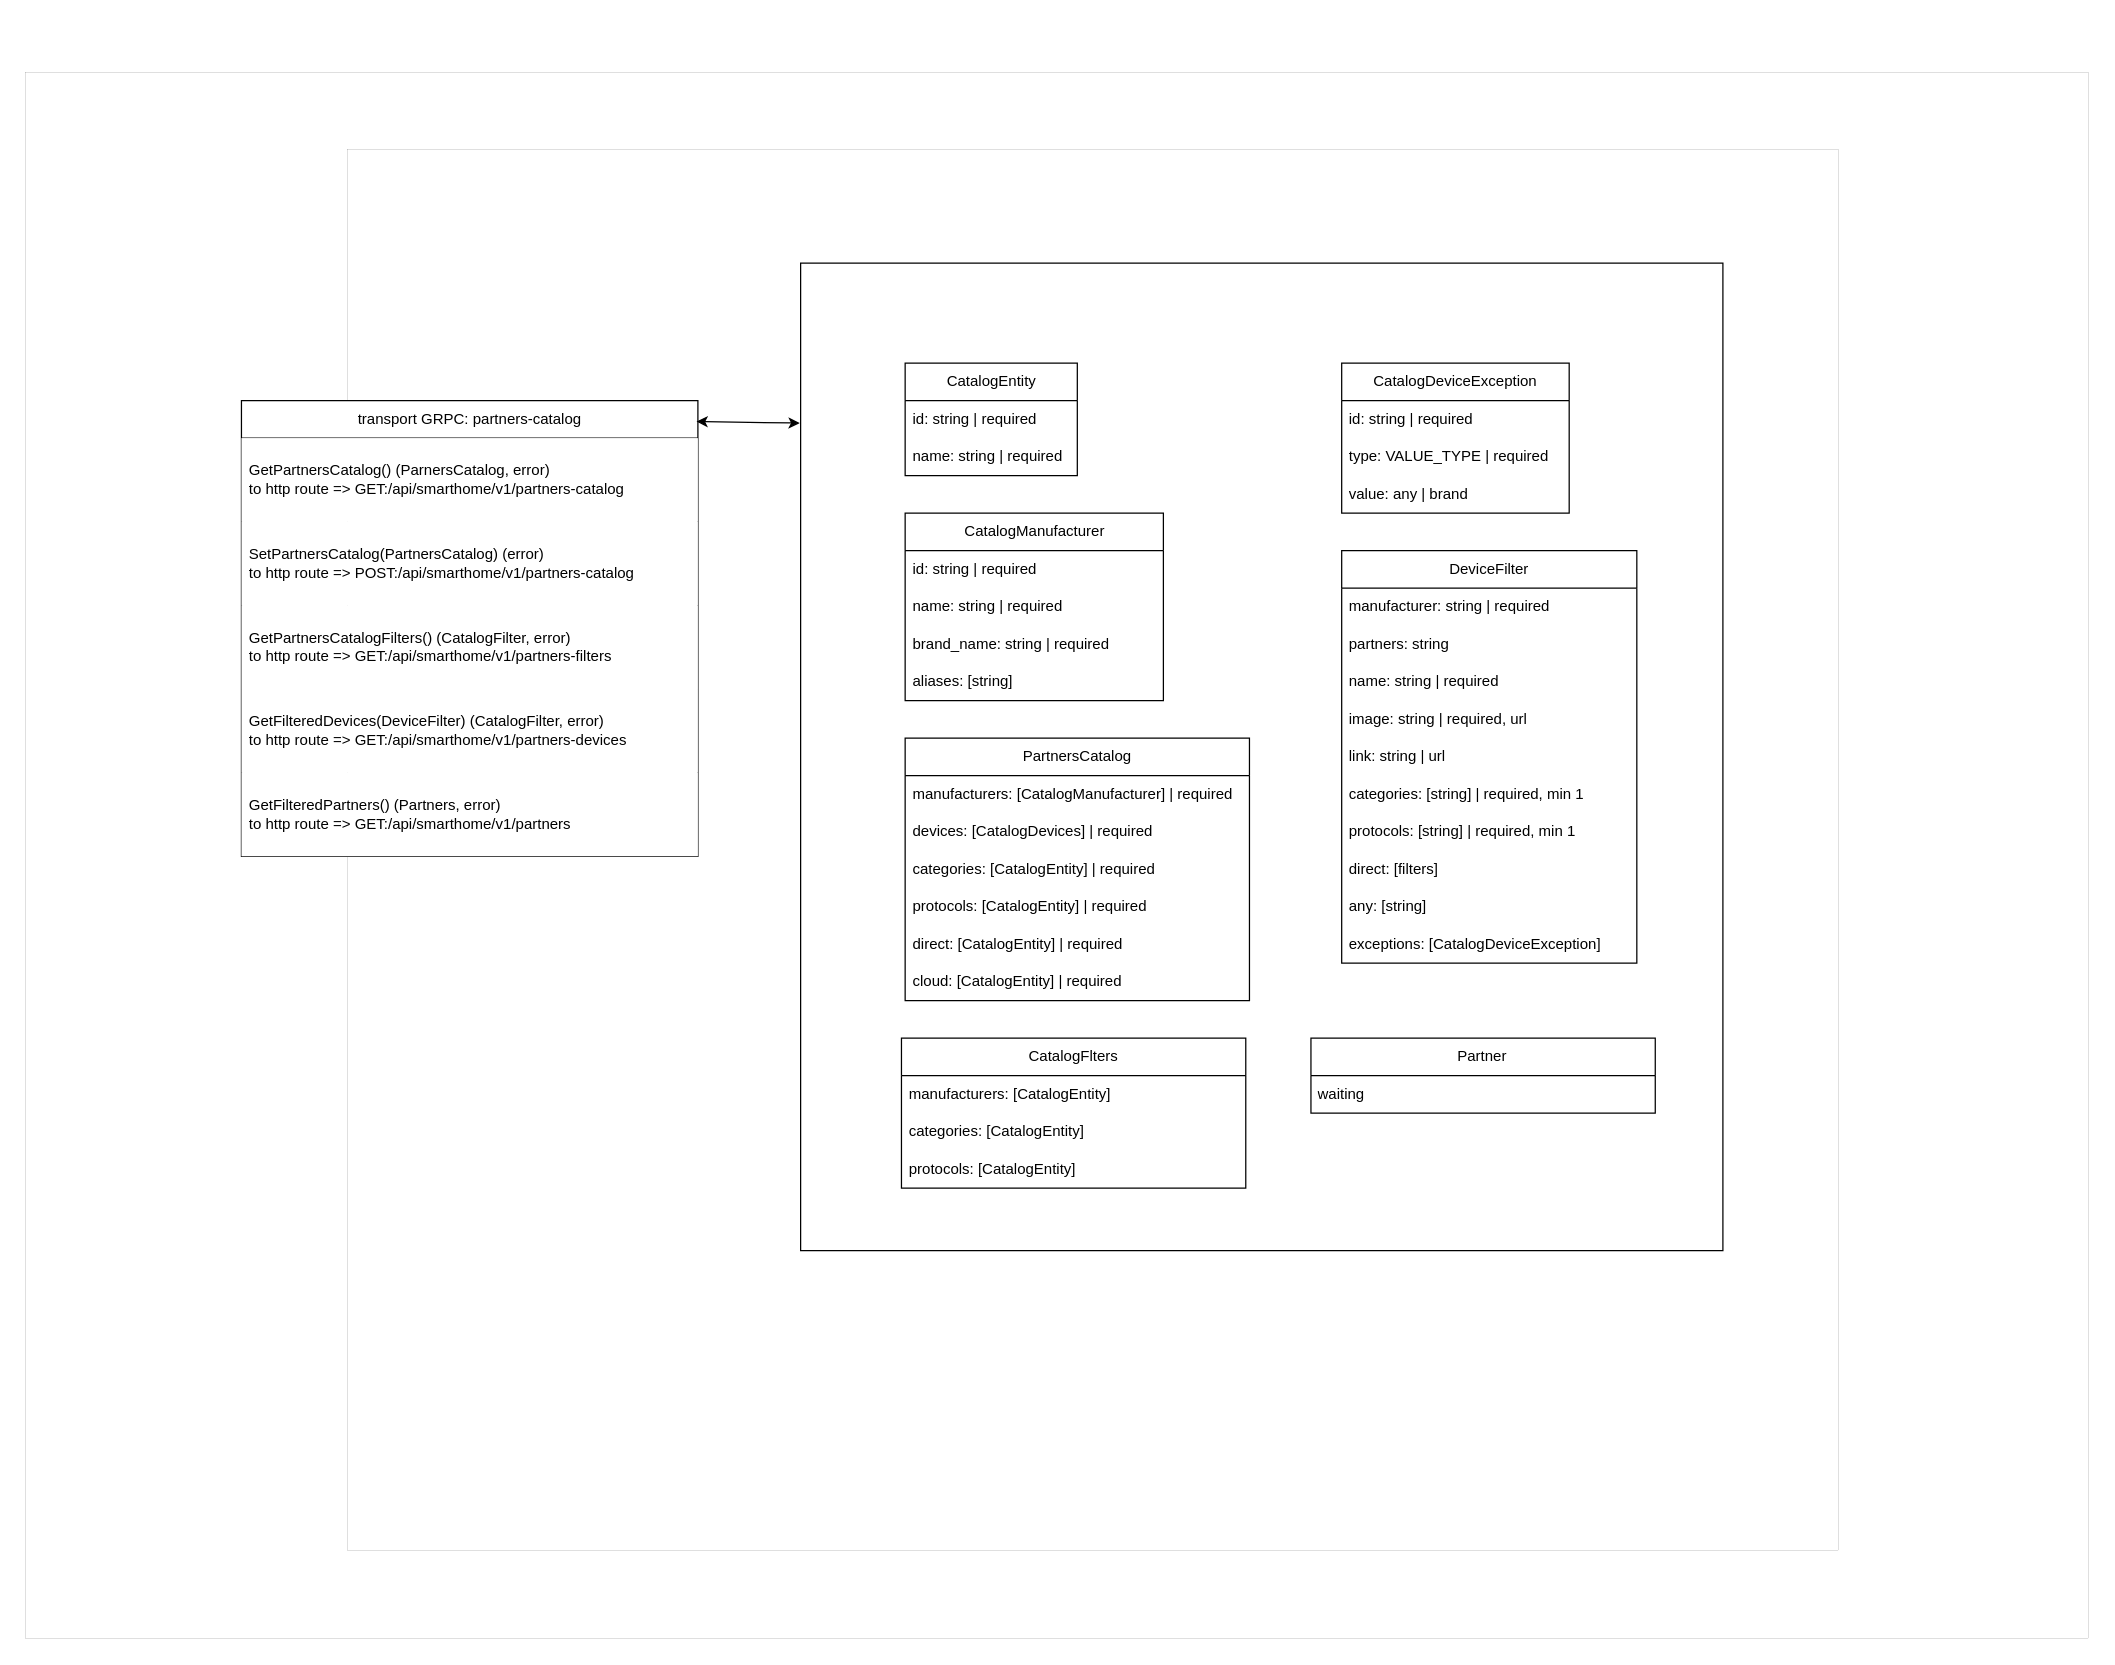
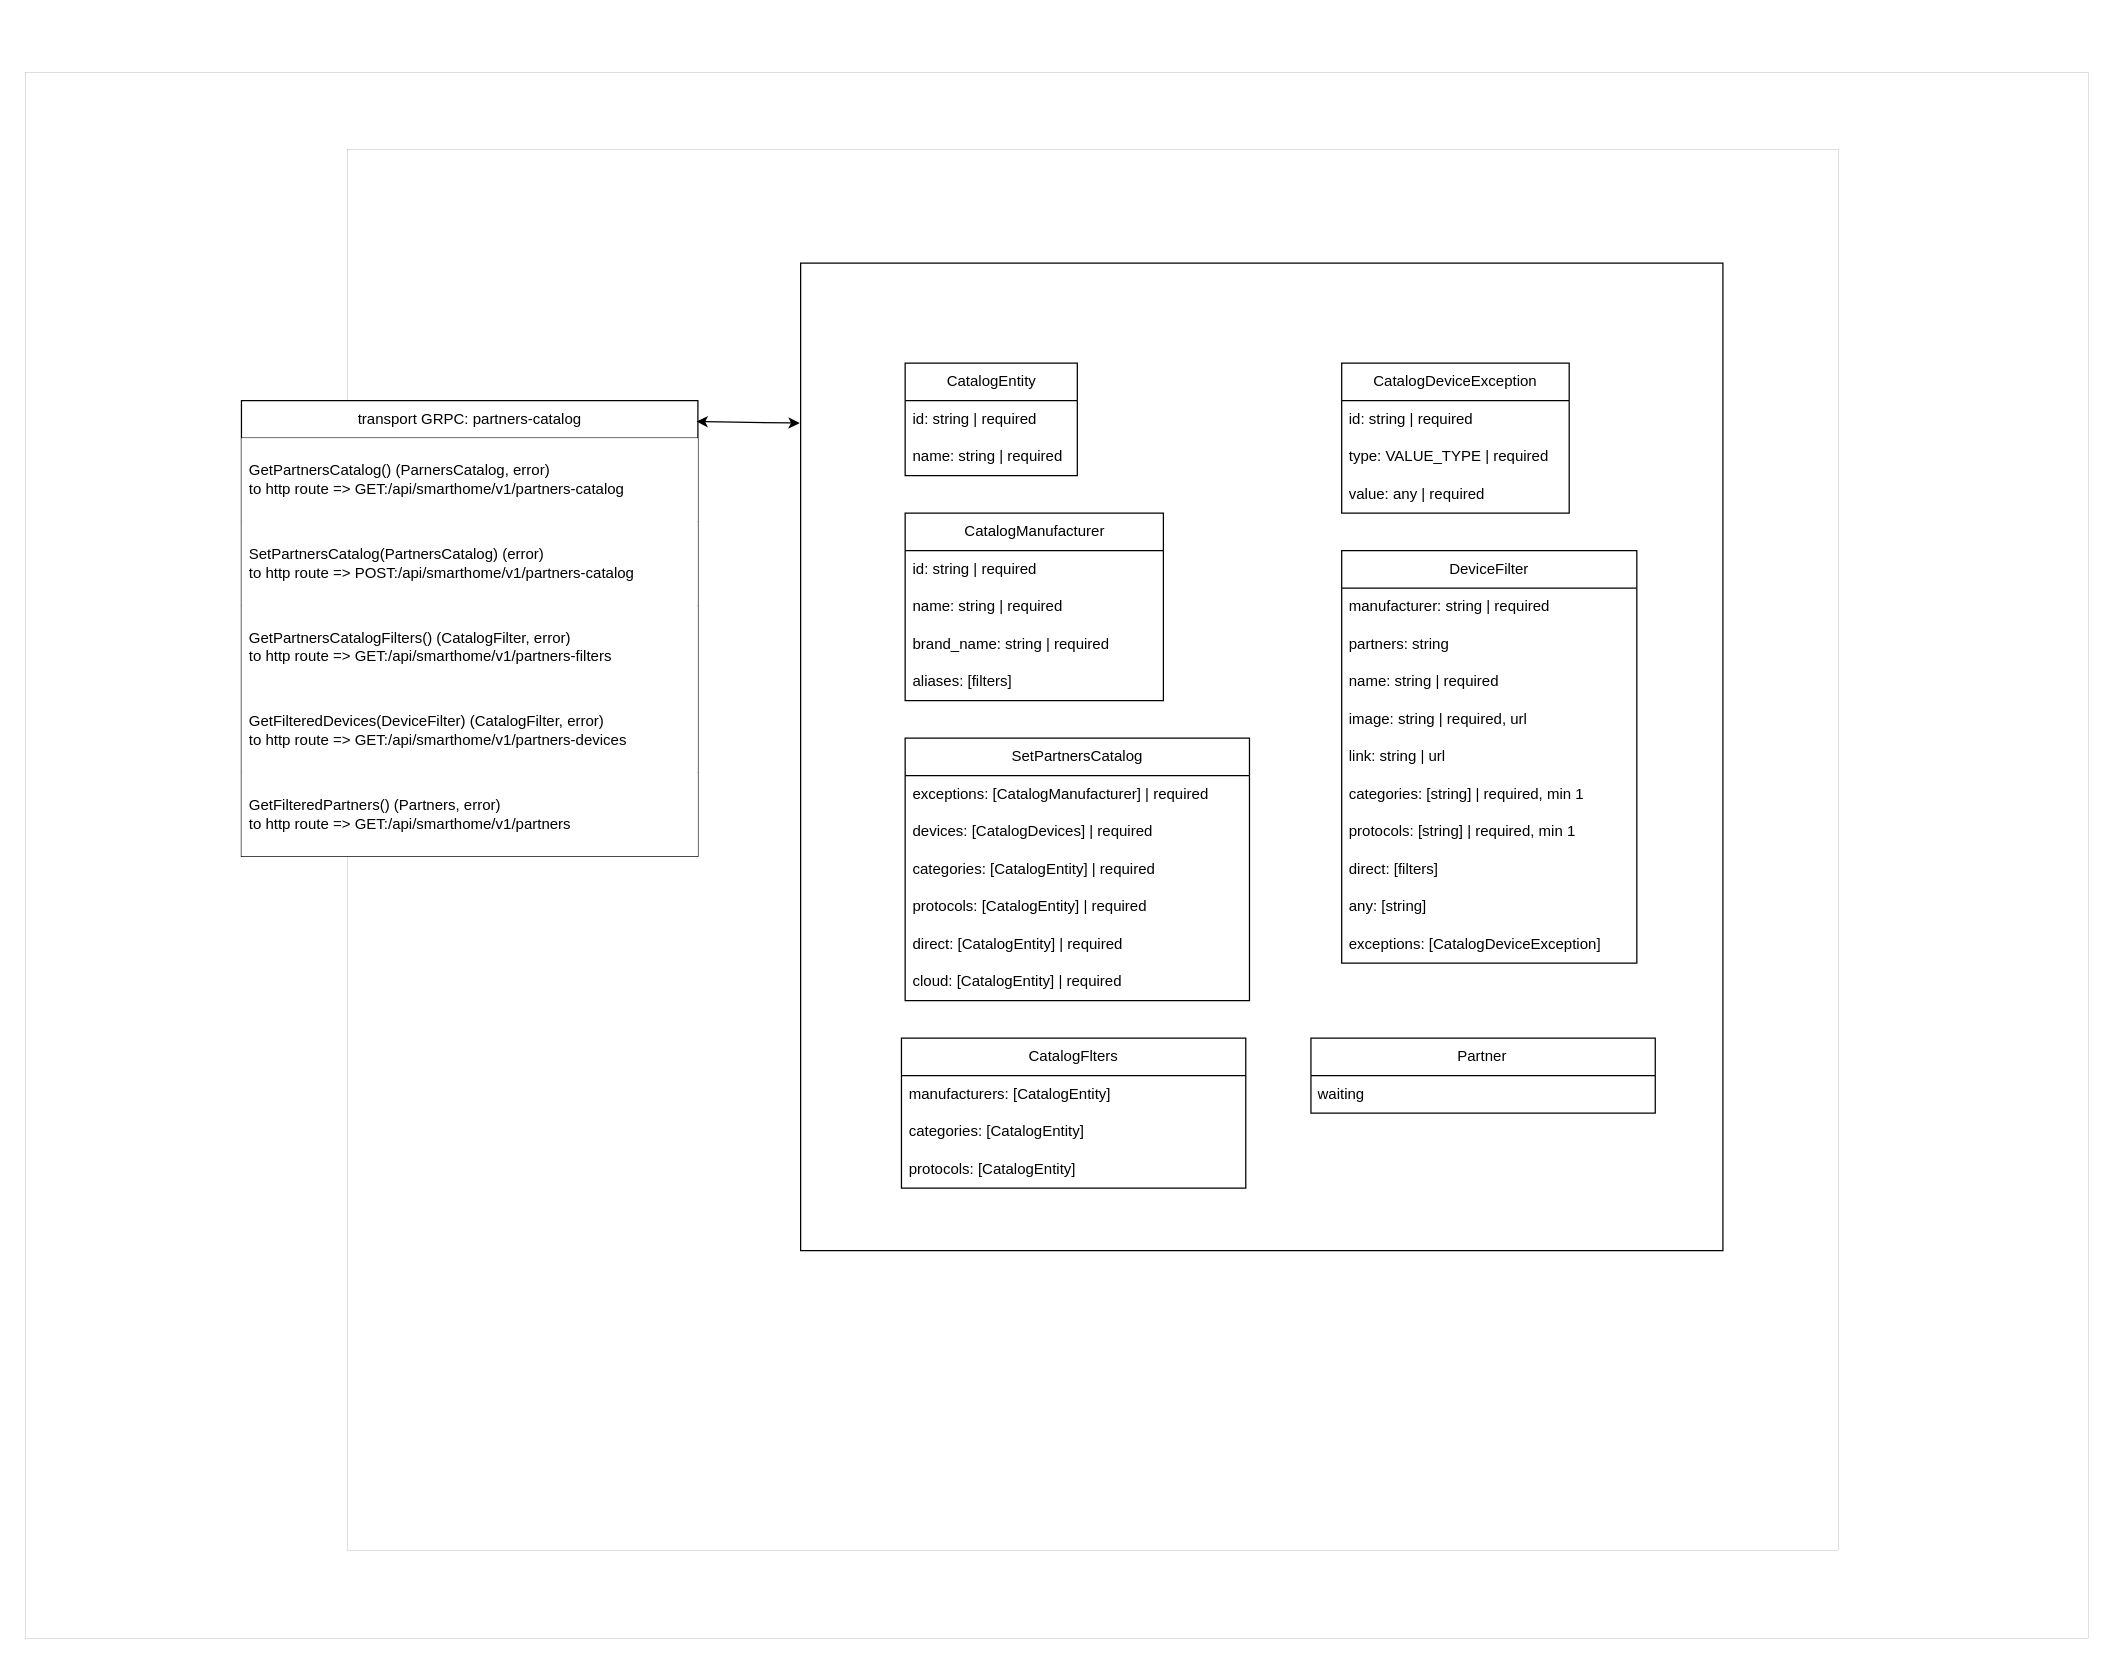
node "value: any | brand": label "value: any | brand" -> "value: any | required"
node "aliases: [string]": label "aliases: [string]" -> "aliases: [filters]"
node "PartnersCatalog": label "PartnersCatalog" -> "SetPartnersCatalog"
node "manufacturers: [CatalogManufacturer] | required": label "manufacturers: [CatalogManufacturer] | required" -> "exceptions: [CatalogManufacturer] | required"
